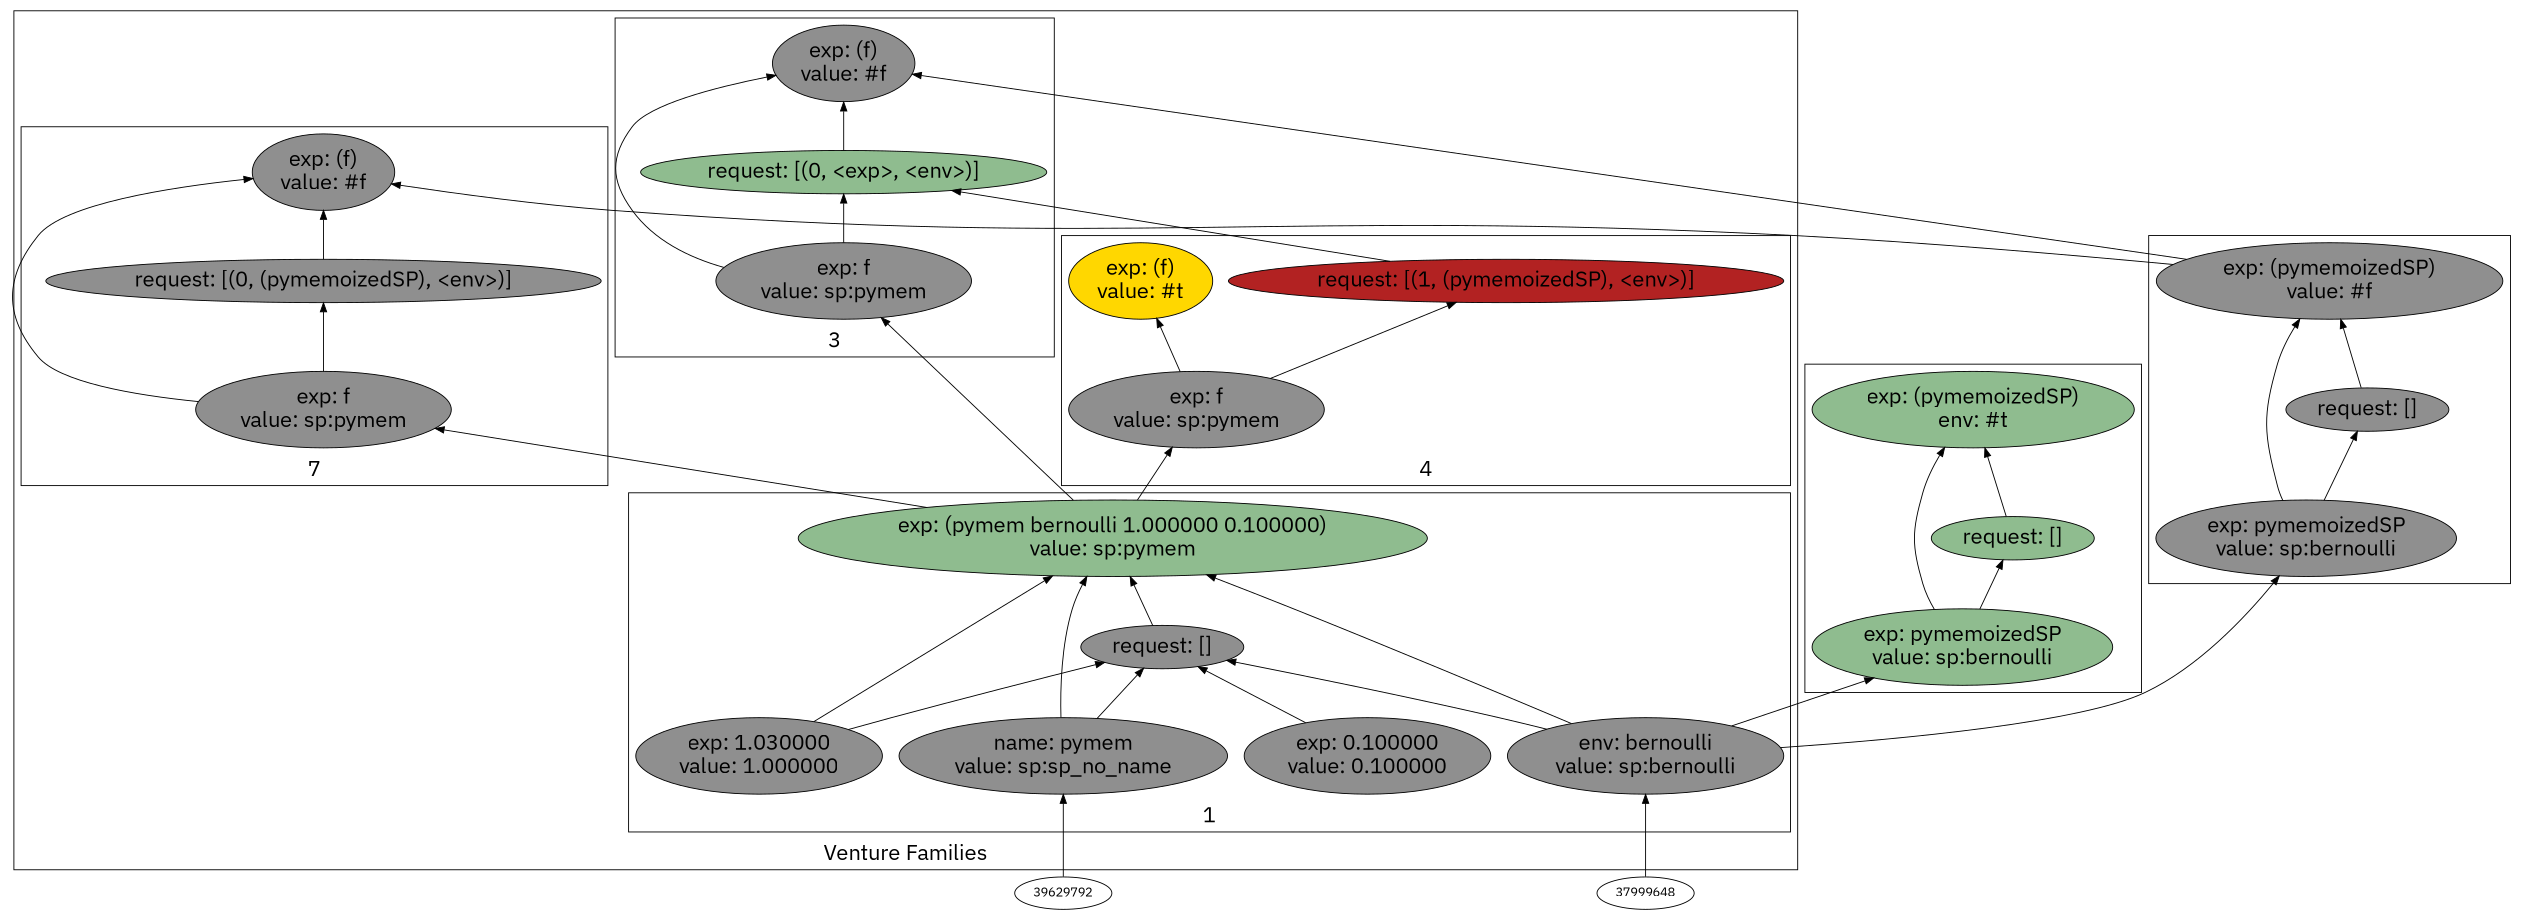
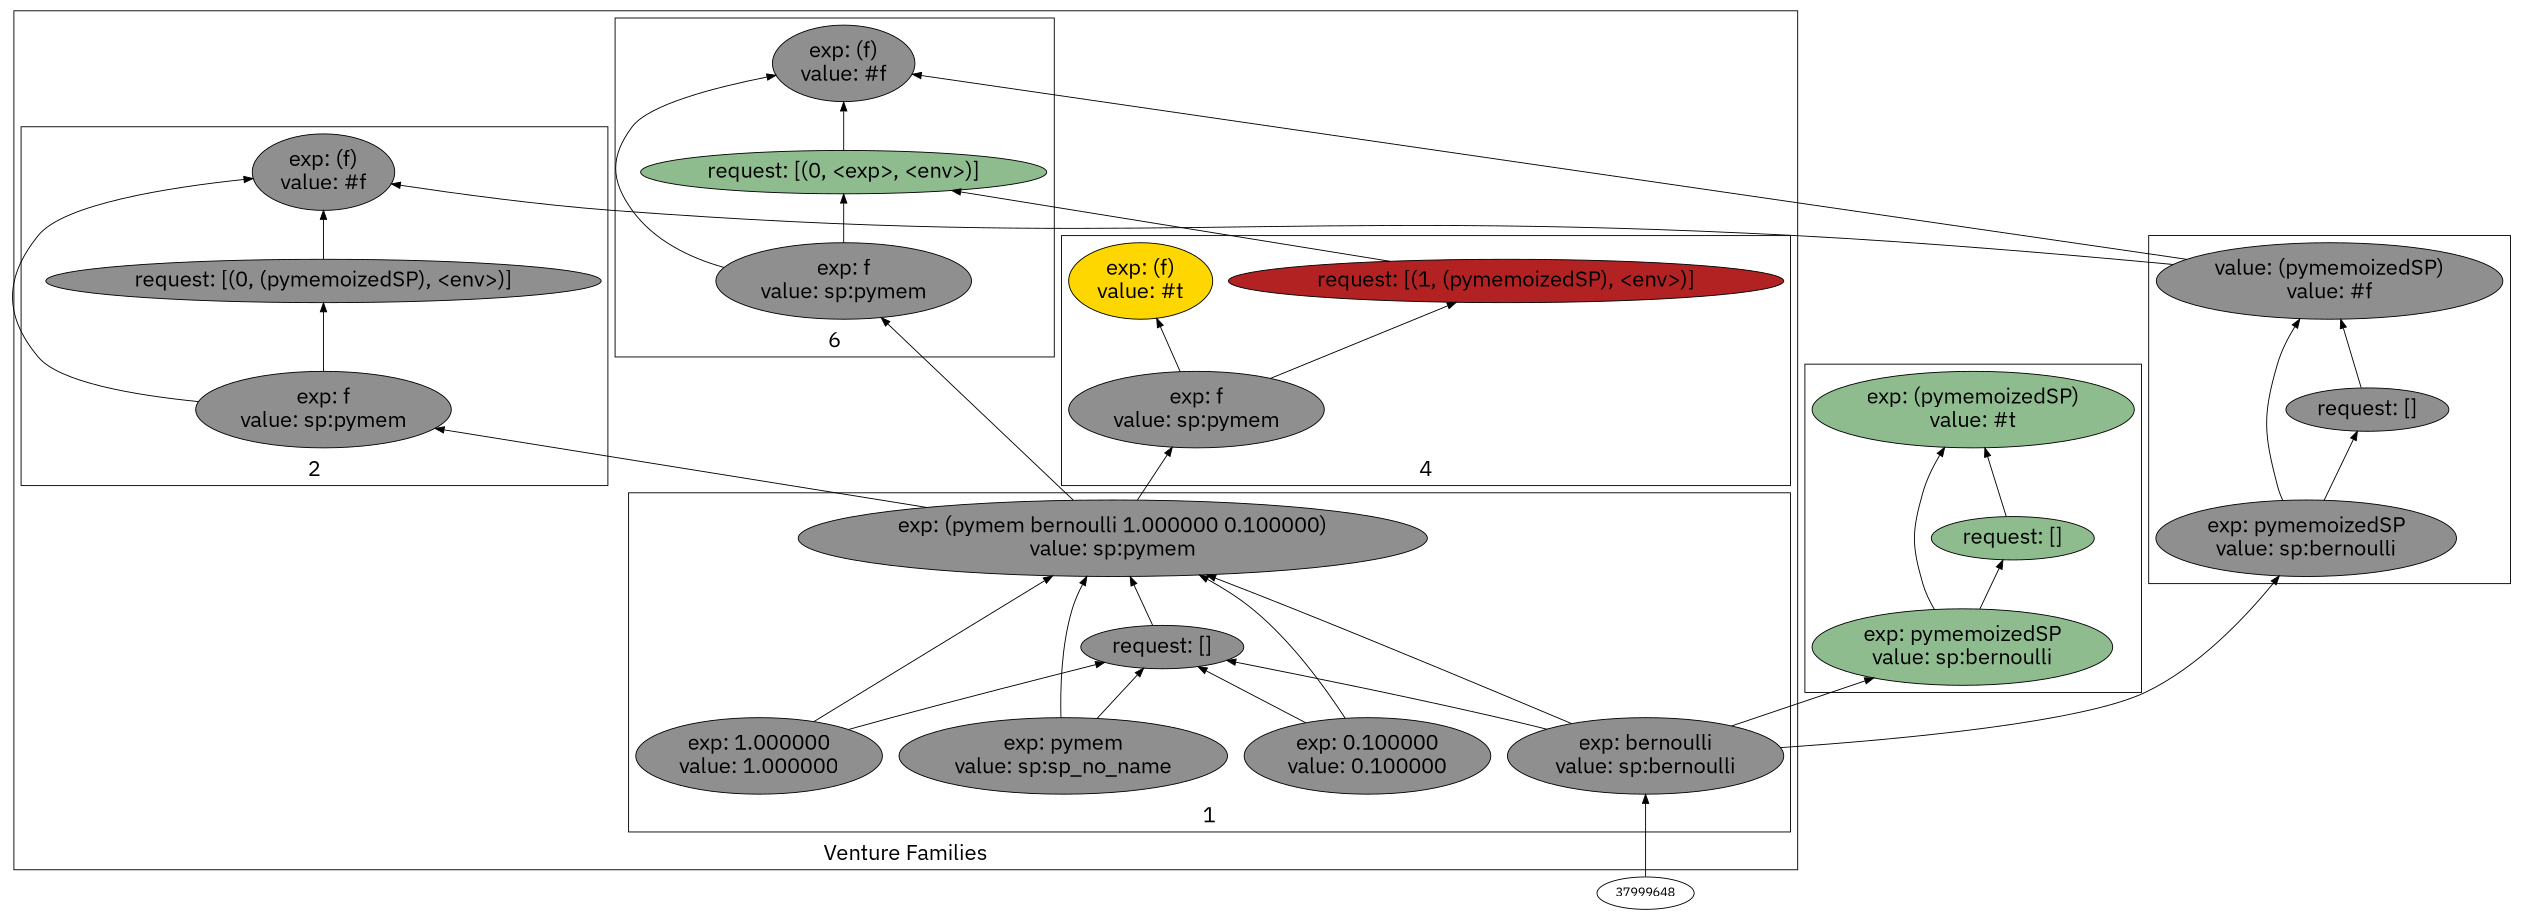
node "exp: (pymemoizedSP) value: #f": label "exp: (pymemoizedSP) value: #f" -> "value: (pymemoizedSP) value: #f"
cluster "3": label "3" -> "6"
node "exp: (pymemoizedSP) env: #t": label "exp: (pymemoizedSP) env: #t" -> "exp: (pymemoizedSP) value: #t"
cluster "7": label "7" -> "2"
node "exp: (pymem bernoulli 1.000000 0.100000) value: sp:pymem": fillcolor darkseagreen -> grey56
edge "exp: 0.100000 value: 0.100000" -> "exp: (pymem bernoulli 1.000000 0.100000) value: sp:pymem": added
node "exp: 1.030000 value: 1.000000": label "exp: 1.030000 value: 1.000000" -> "exp: 1.000000 value: 1.000000"
node "name: pymem value: sp:sp_no_name": label "name: pymem value: sp:sp_no_name" -> "exp: pymem value: sp:sp_no_name"
node "env: bernoulli value: sp:bernoulli": label "env: bernoulli value: sp:bernoulli" -> "exp: bernoulli value: sp:bernoulli"
node "39629792": removed
